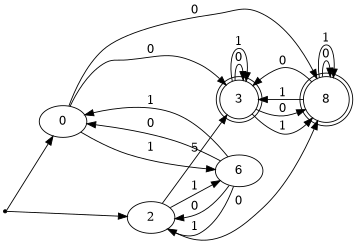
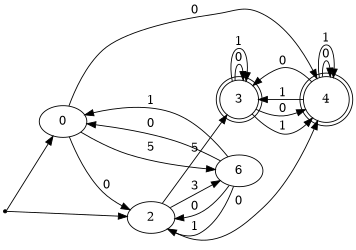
edge "0" -> "3": now "0" -> "2"
node "8": label "8" -> "4"
edge "0" -> "6": label "1" -> "5"
edge "2" -> "6": label "1" -> "3"
